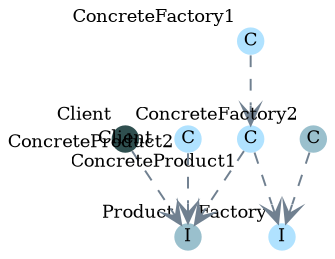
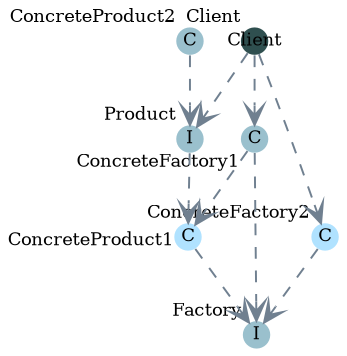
node "C ConcreteFactory1": fillcolor lightskyblue1 -> lightblue3
edge "Client Client" -> "C ConcreteFactory1": added
edge "Client Client" -> "C ConcreteFactory2": added
node "C ConcreteProduct2": fillcolor lightskyblue1 -> lightblue3
node "C ConcreteFactory2": fillcolor lightblue3 -> lightskyblue1
edge "C ConcreteProduct1" -> "I Product": reversed
edge "C ConcreteFactory1" -> "I Factory": added
node "I Factory": fillcolor lightskyblue1 -> lightblue3
